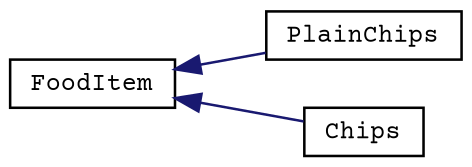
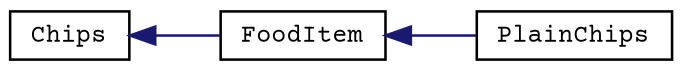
edge "Chips" -> "FoodItem": reversed
